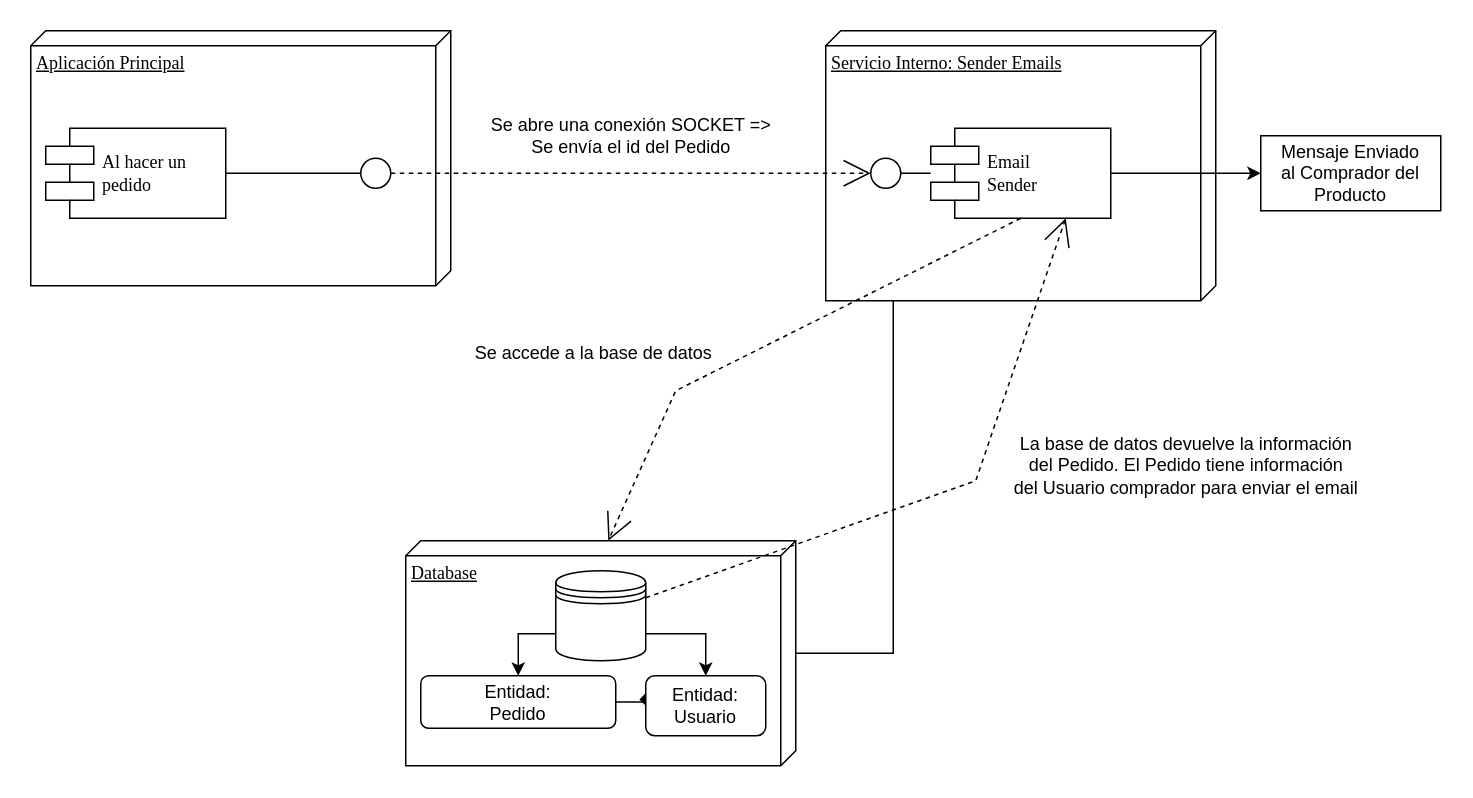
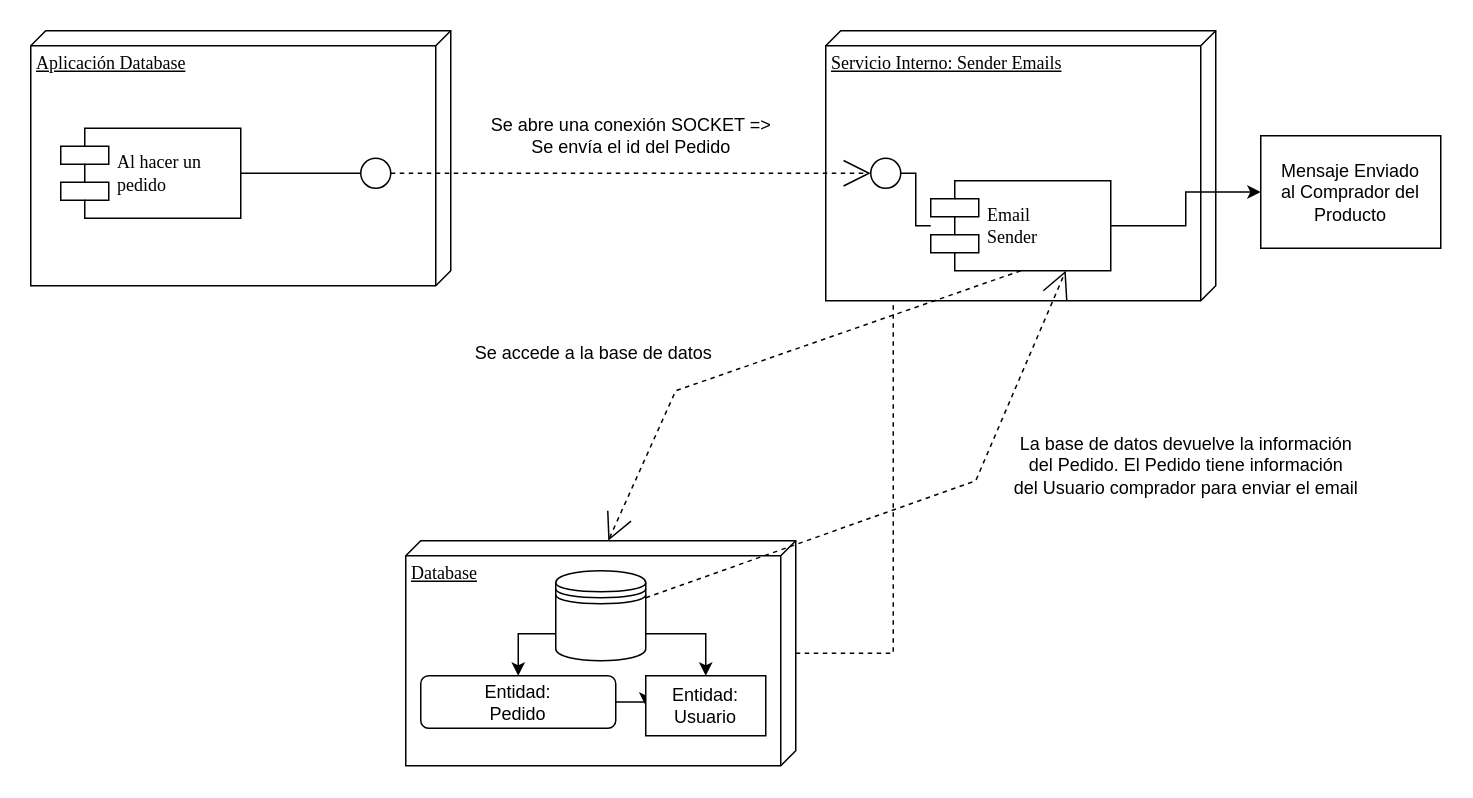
node "Aplicación Principal": label "Aplicación Principal" -> "Aplicación Database"
node "Al hacer un pedido": moved (136, 173) -> (151, 173)
node "Email Sender": moved (1021, 173) -> (1021, 226)
node "Mensaje Enviado al Comprador del Producto": size 180x75 -> 180x113
edge "Servicio Interno: Sender Emails" -- "Database": style solid -> dashed
edge "Entidad: Pedido" -> "Entidad: Usuario": arrowhead diamond -> classic
node "Entidad: Usuario": shape rounded rectangle -> rectangle
